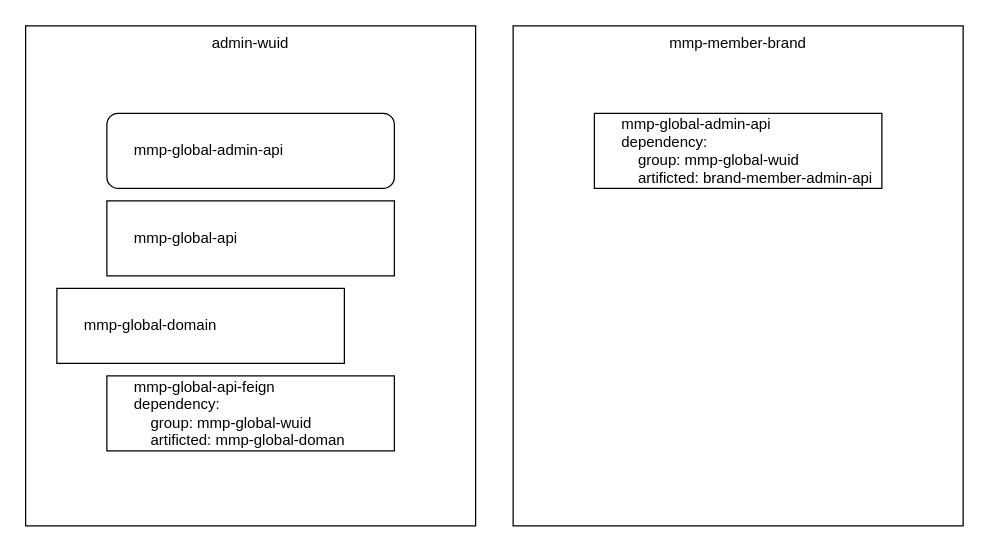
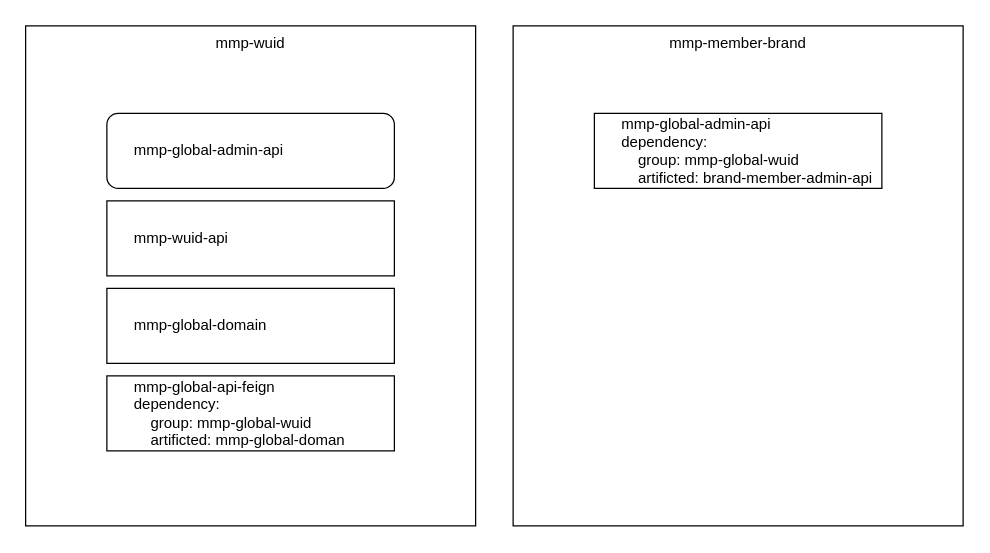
node "admin-wuid": label "admin-wuid" -> "mmp-wuid"
node "mmp-global-api": label "mmp-global-api" -> "mmp-wuid-api"
node "mmp-global-domain": moved (201, 326) -> (251, 326)
